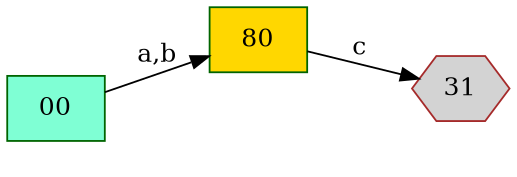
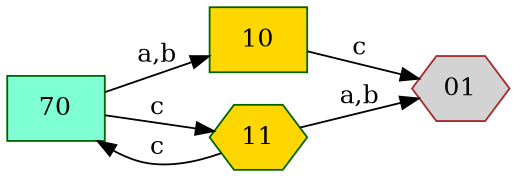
node "80": label "80" -> "10"
node "31": label "31" -> "01"
node "00": label "00" -> "70"
node "11": added
